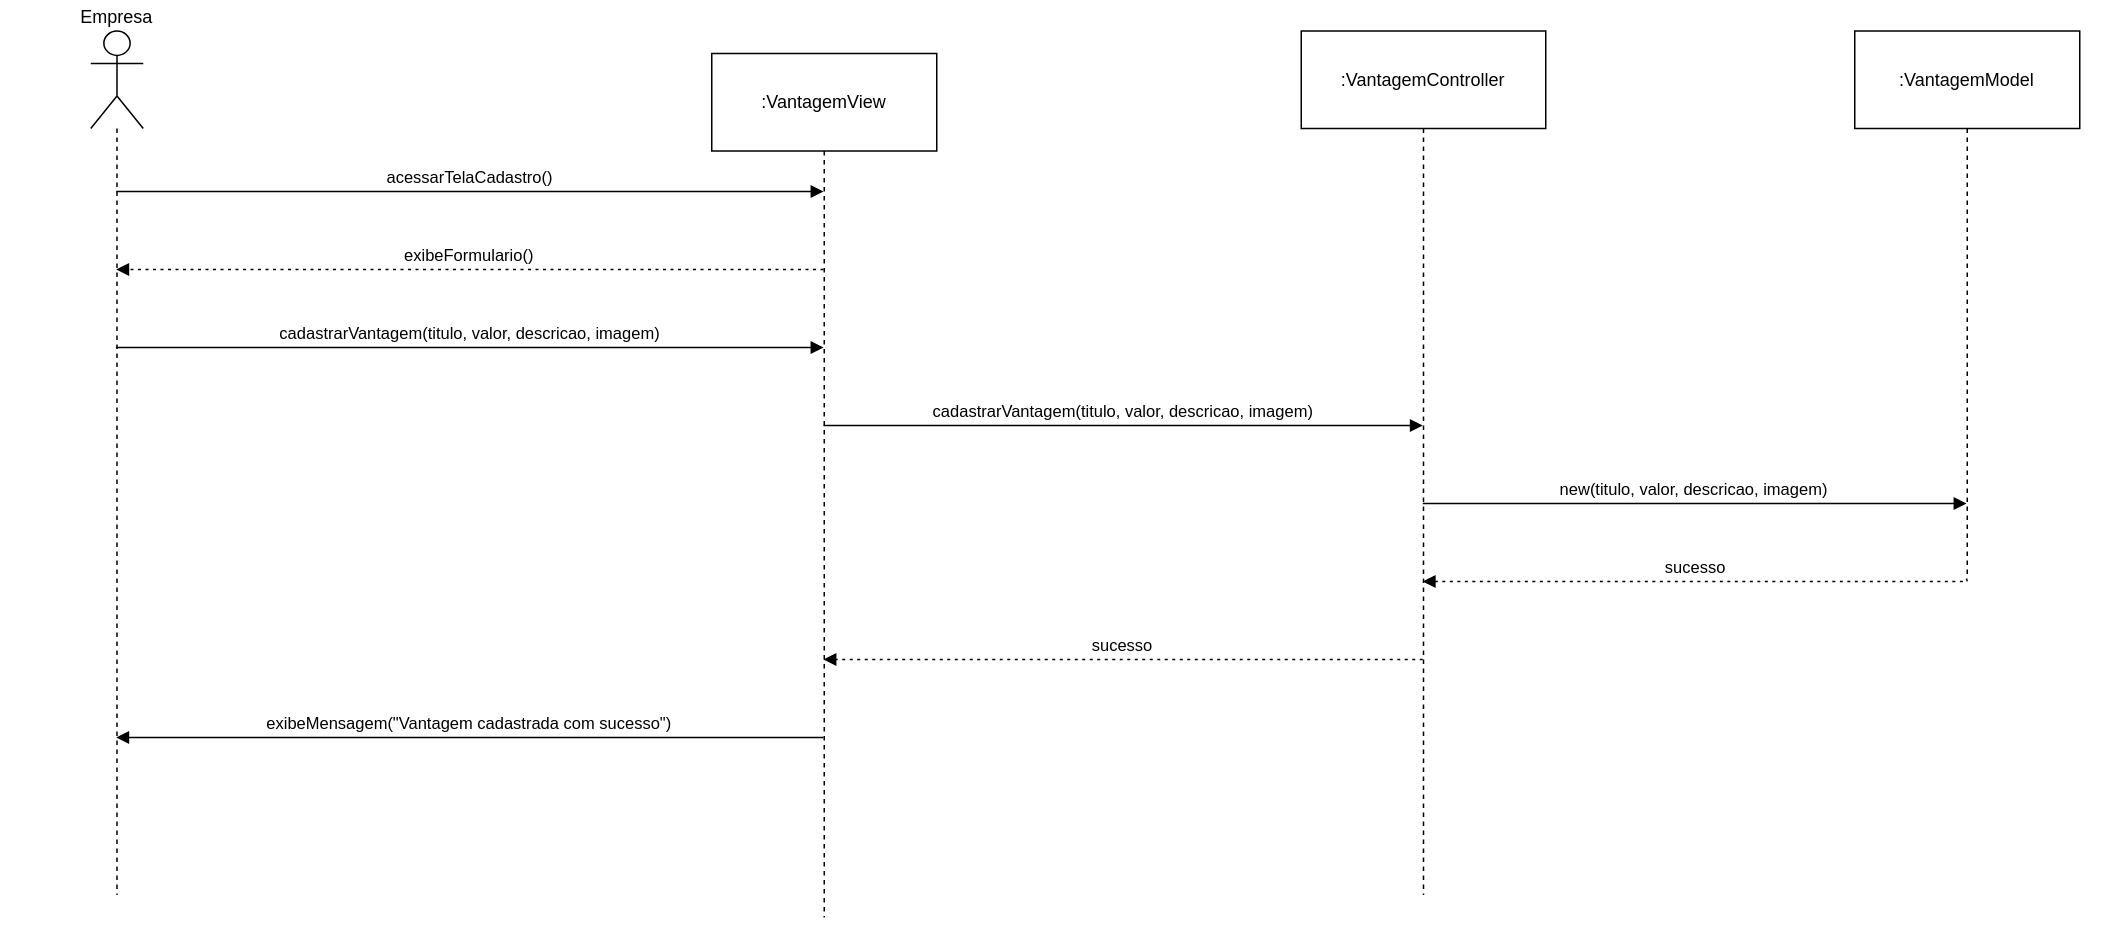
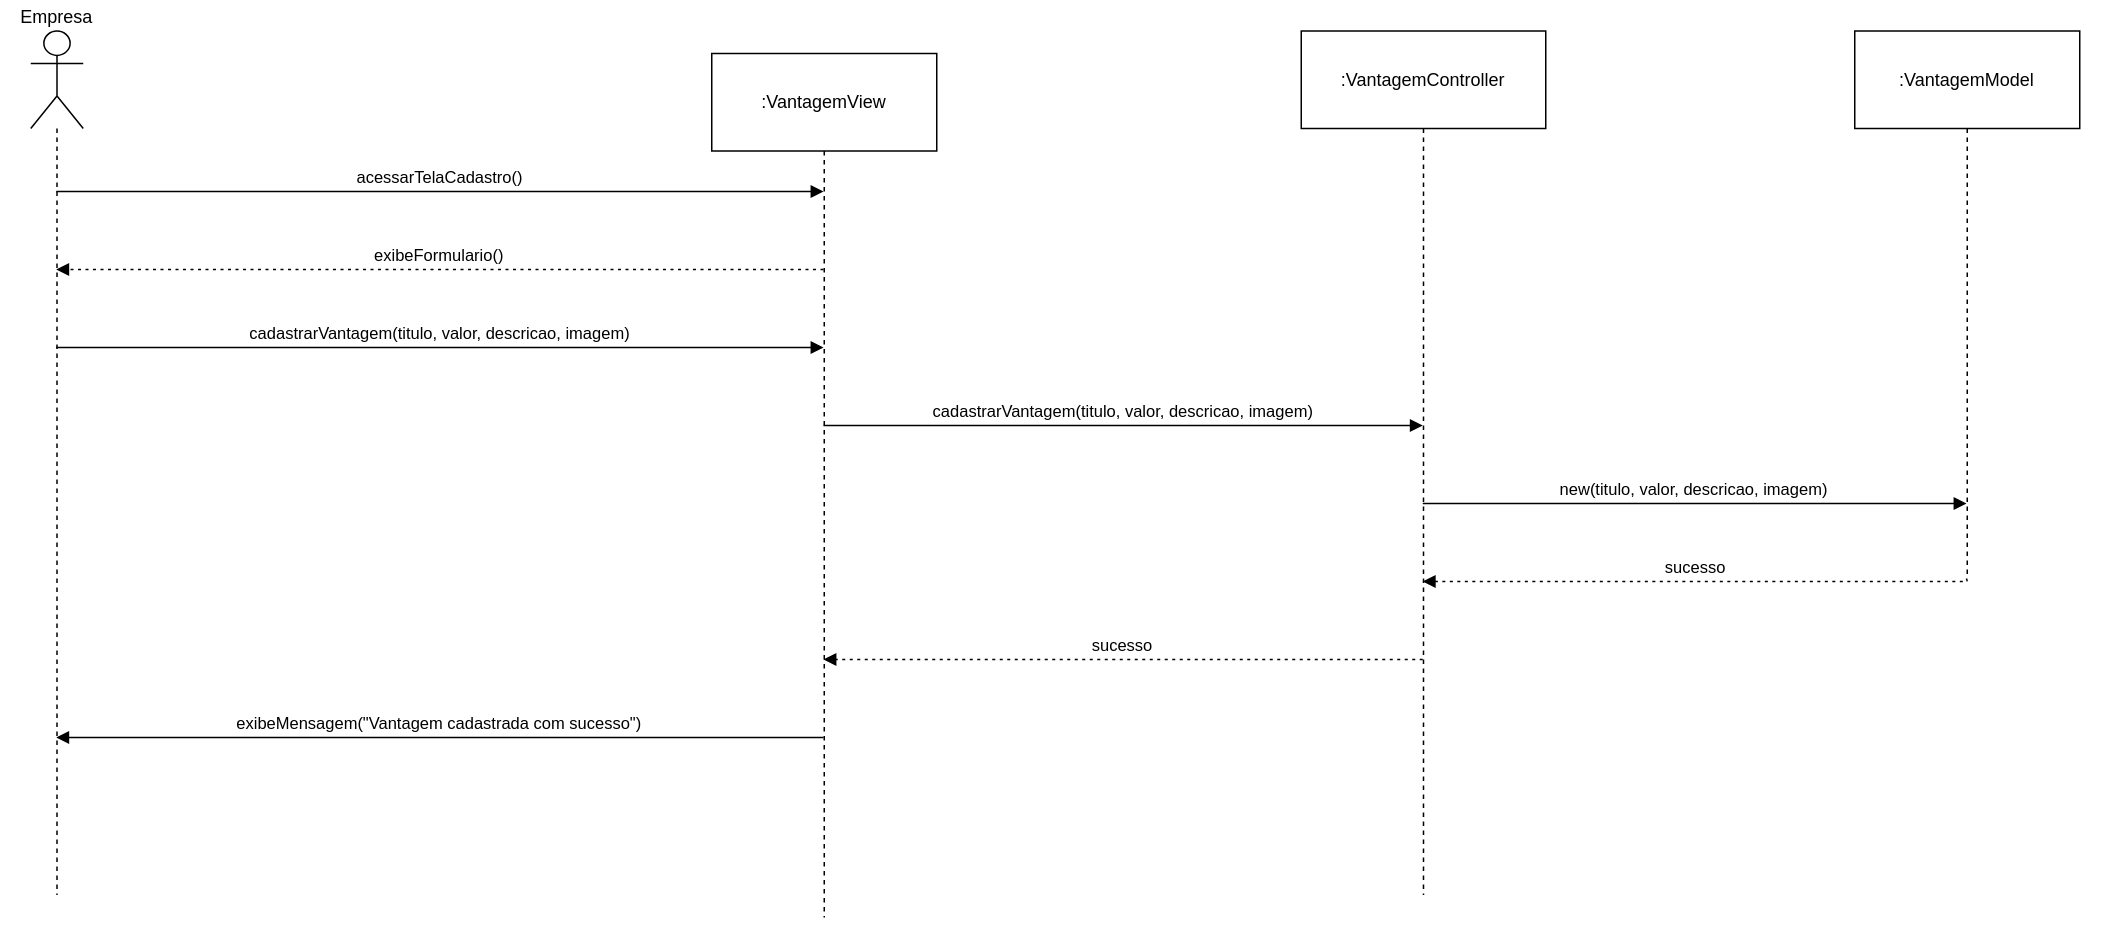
node "Empresa": moved (117, 463) -> (57, 463)
